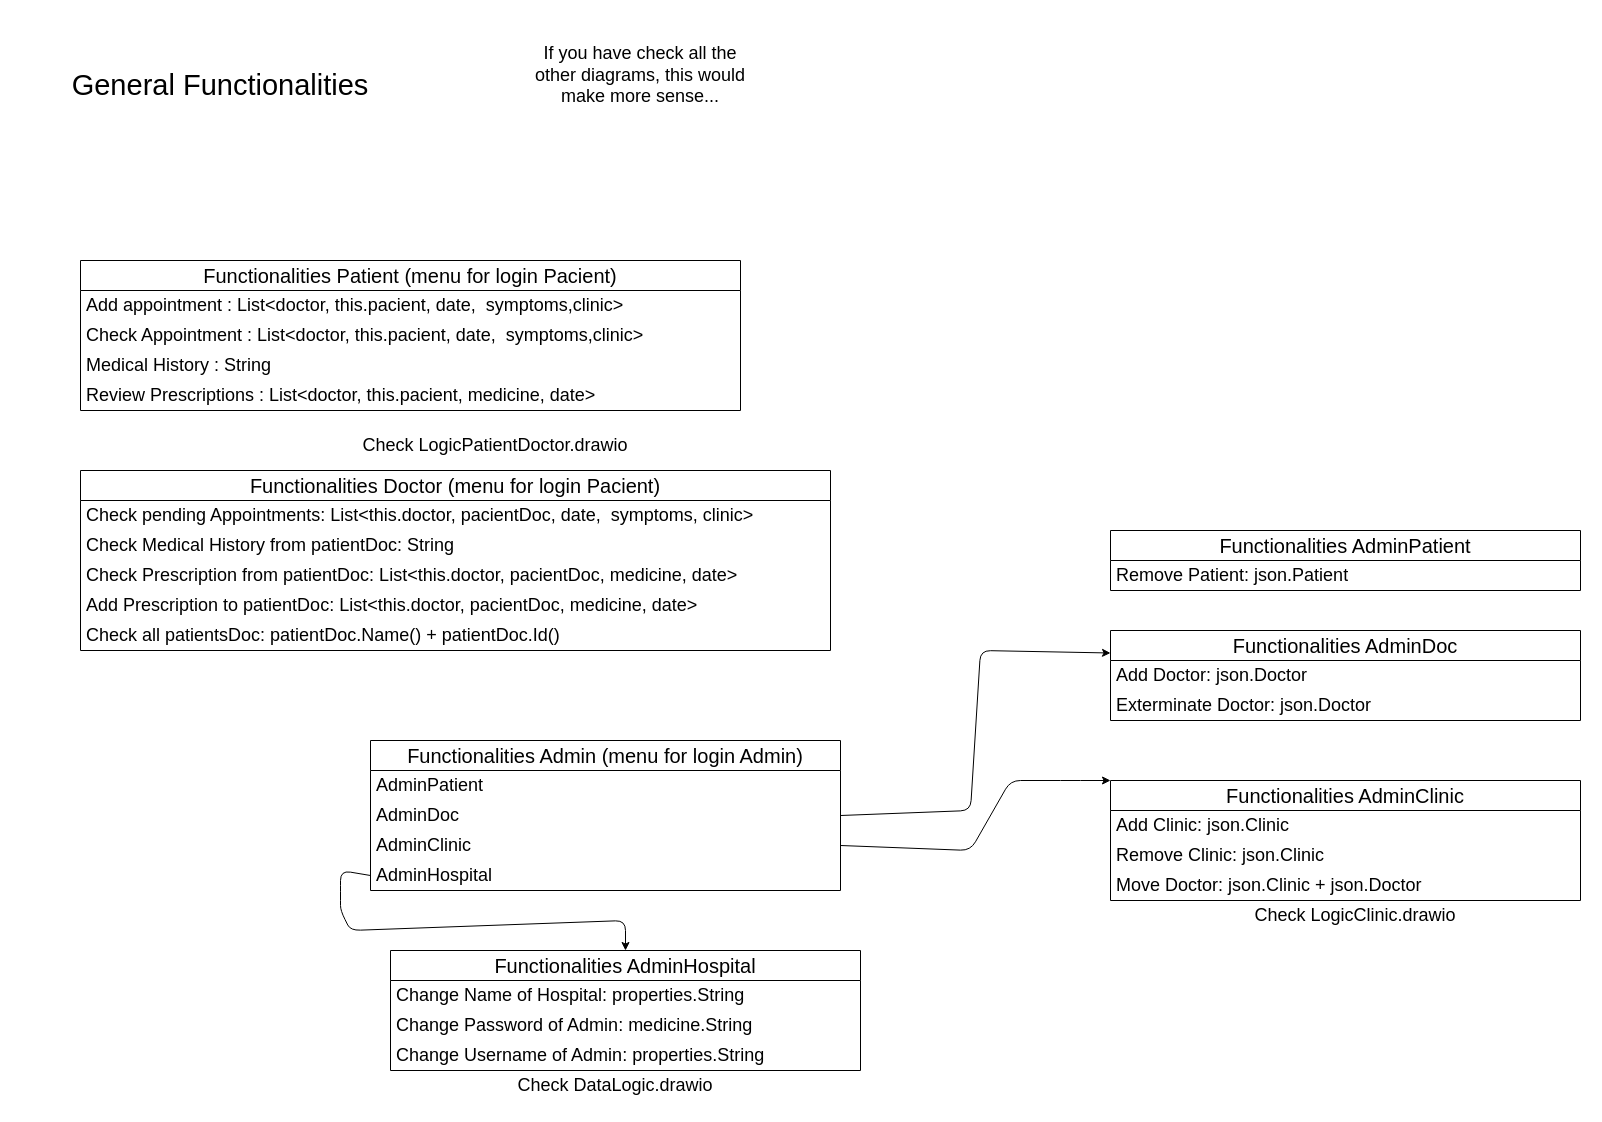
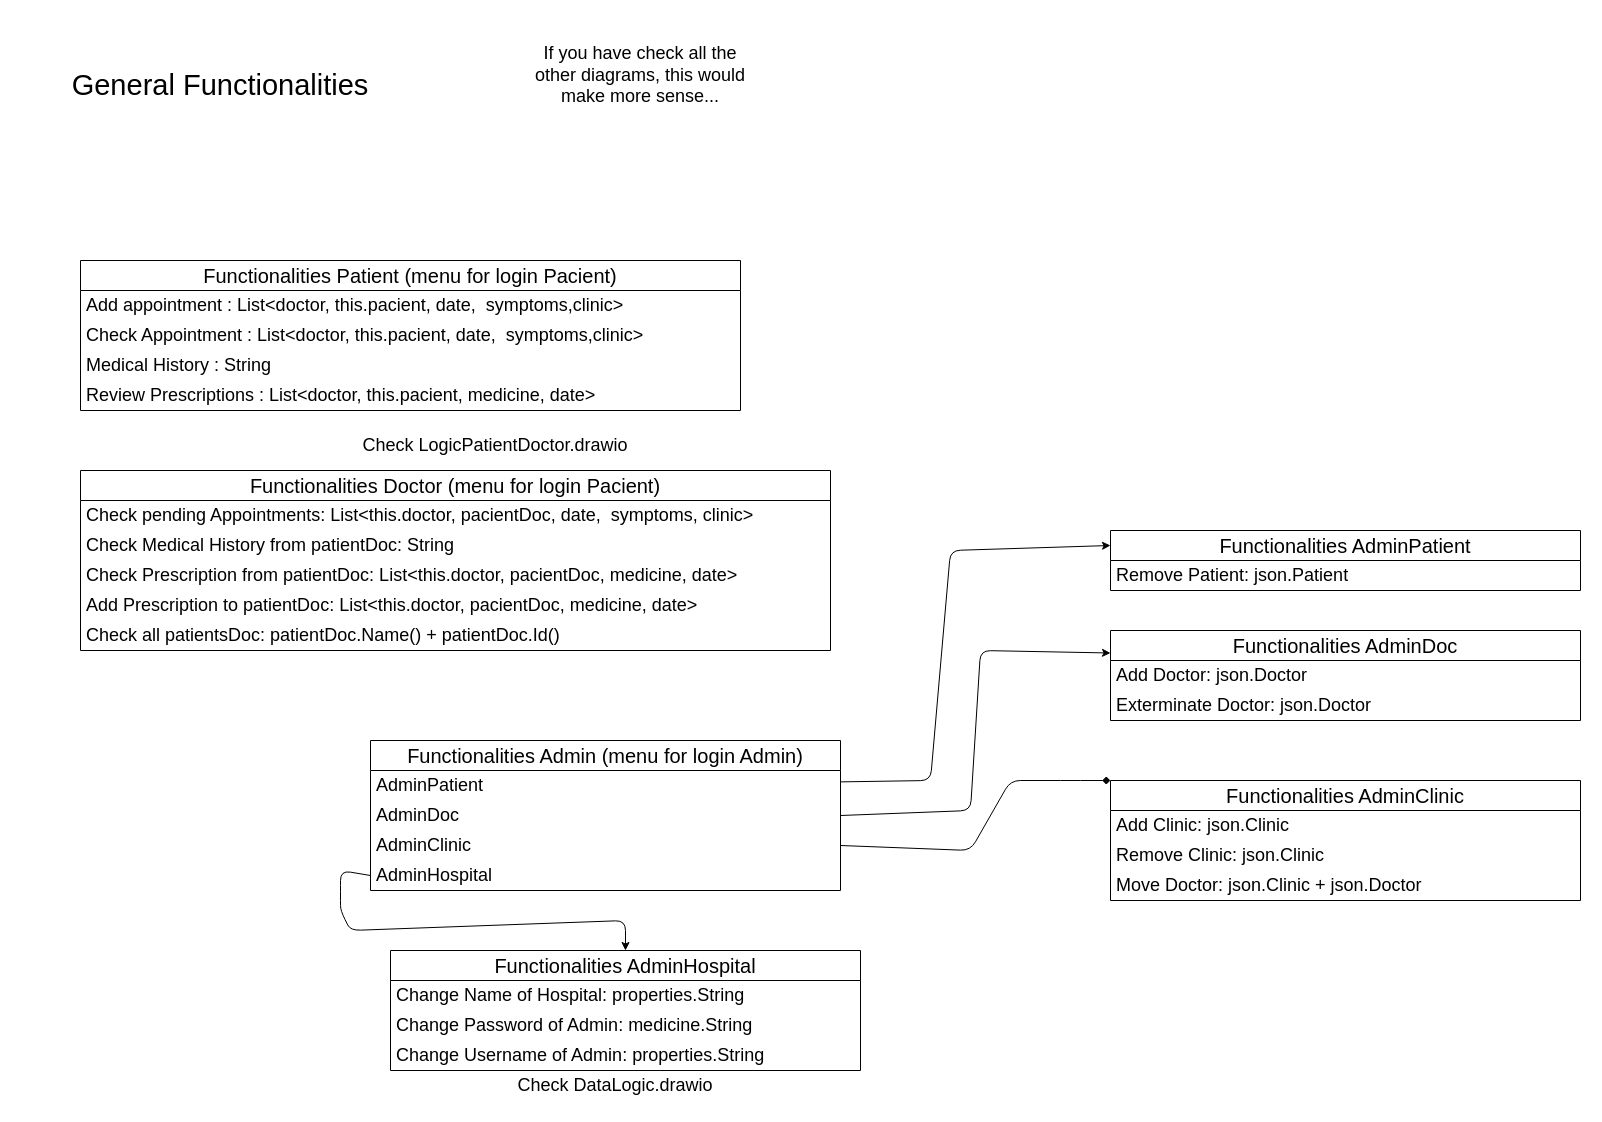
edge "AdminPatient" -> "Functionalities AdminPatient": added
edge "AdminClinic" -> "Functionalities AdminClinic": arrowhead classic -> diamond
node "Check LogicClinic.drawio": removed
